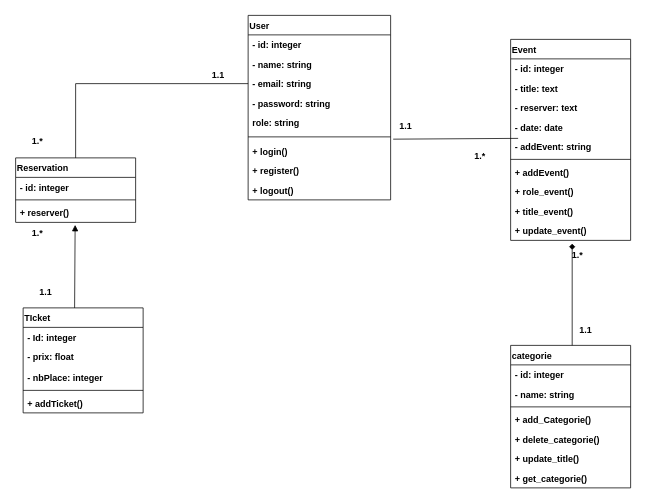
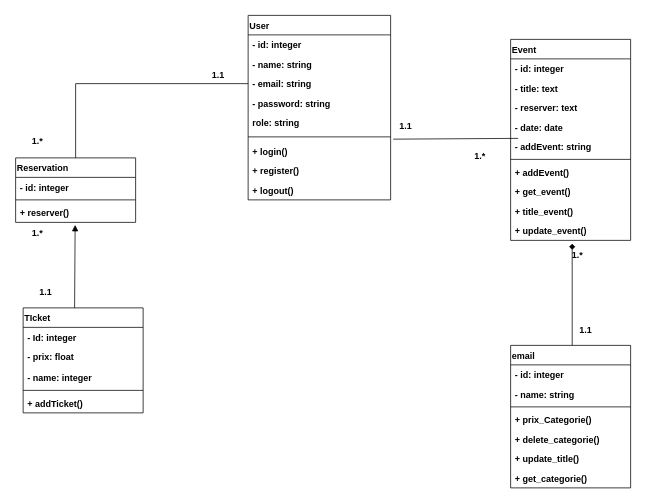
node "+ role_event()": label "+ role_event()" -> "+ get_event()"
node "categorie": label "categorie" -> "email"
node "- nbPlace: integer": label "- nbPlace: integer" -> "- name: integer"
node "+ add_Categorie()": label "+ add_Categorie()" -> "+ prix_Categorie()"
